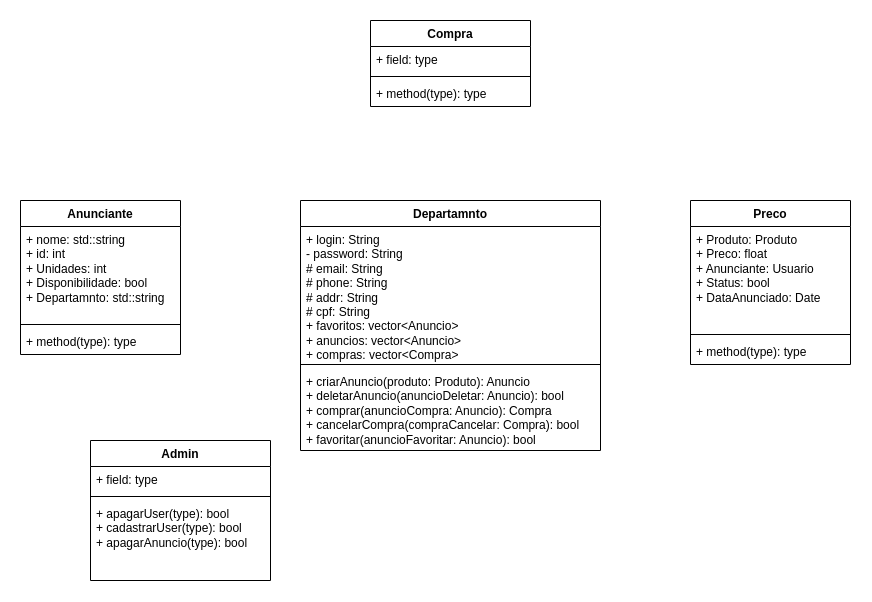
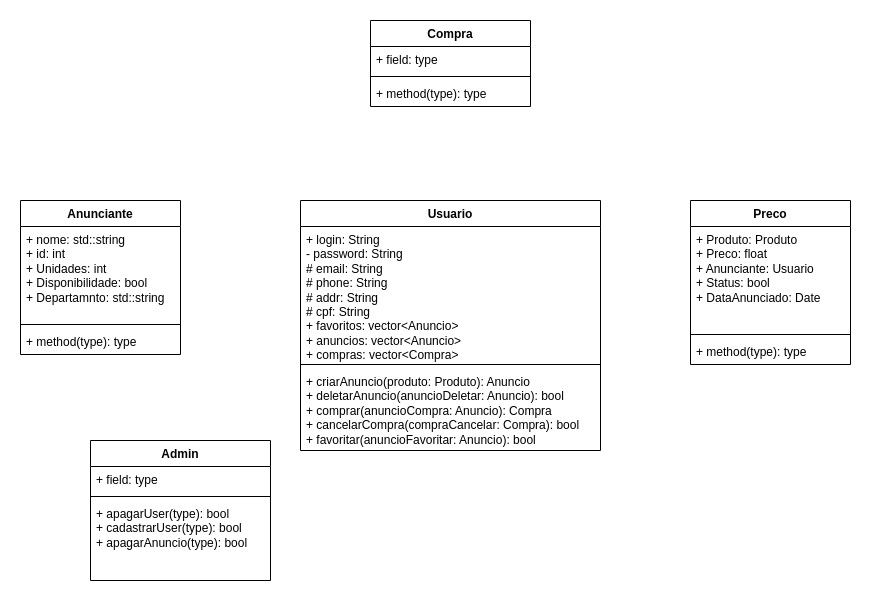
node "Departamnto": label "Departamnto" -> "Usuario"
